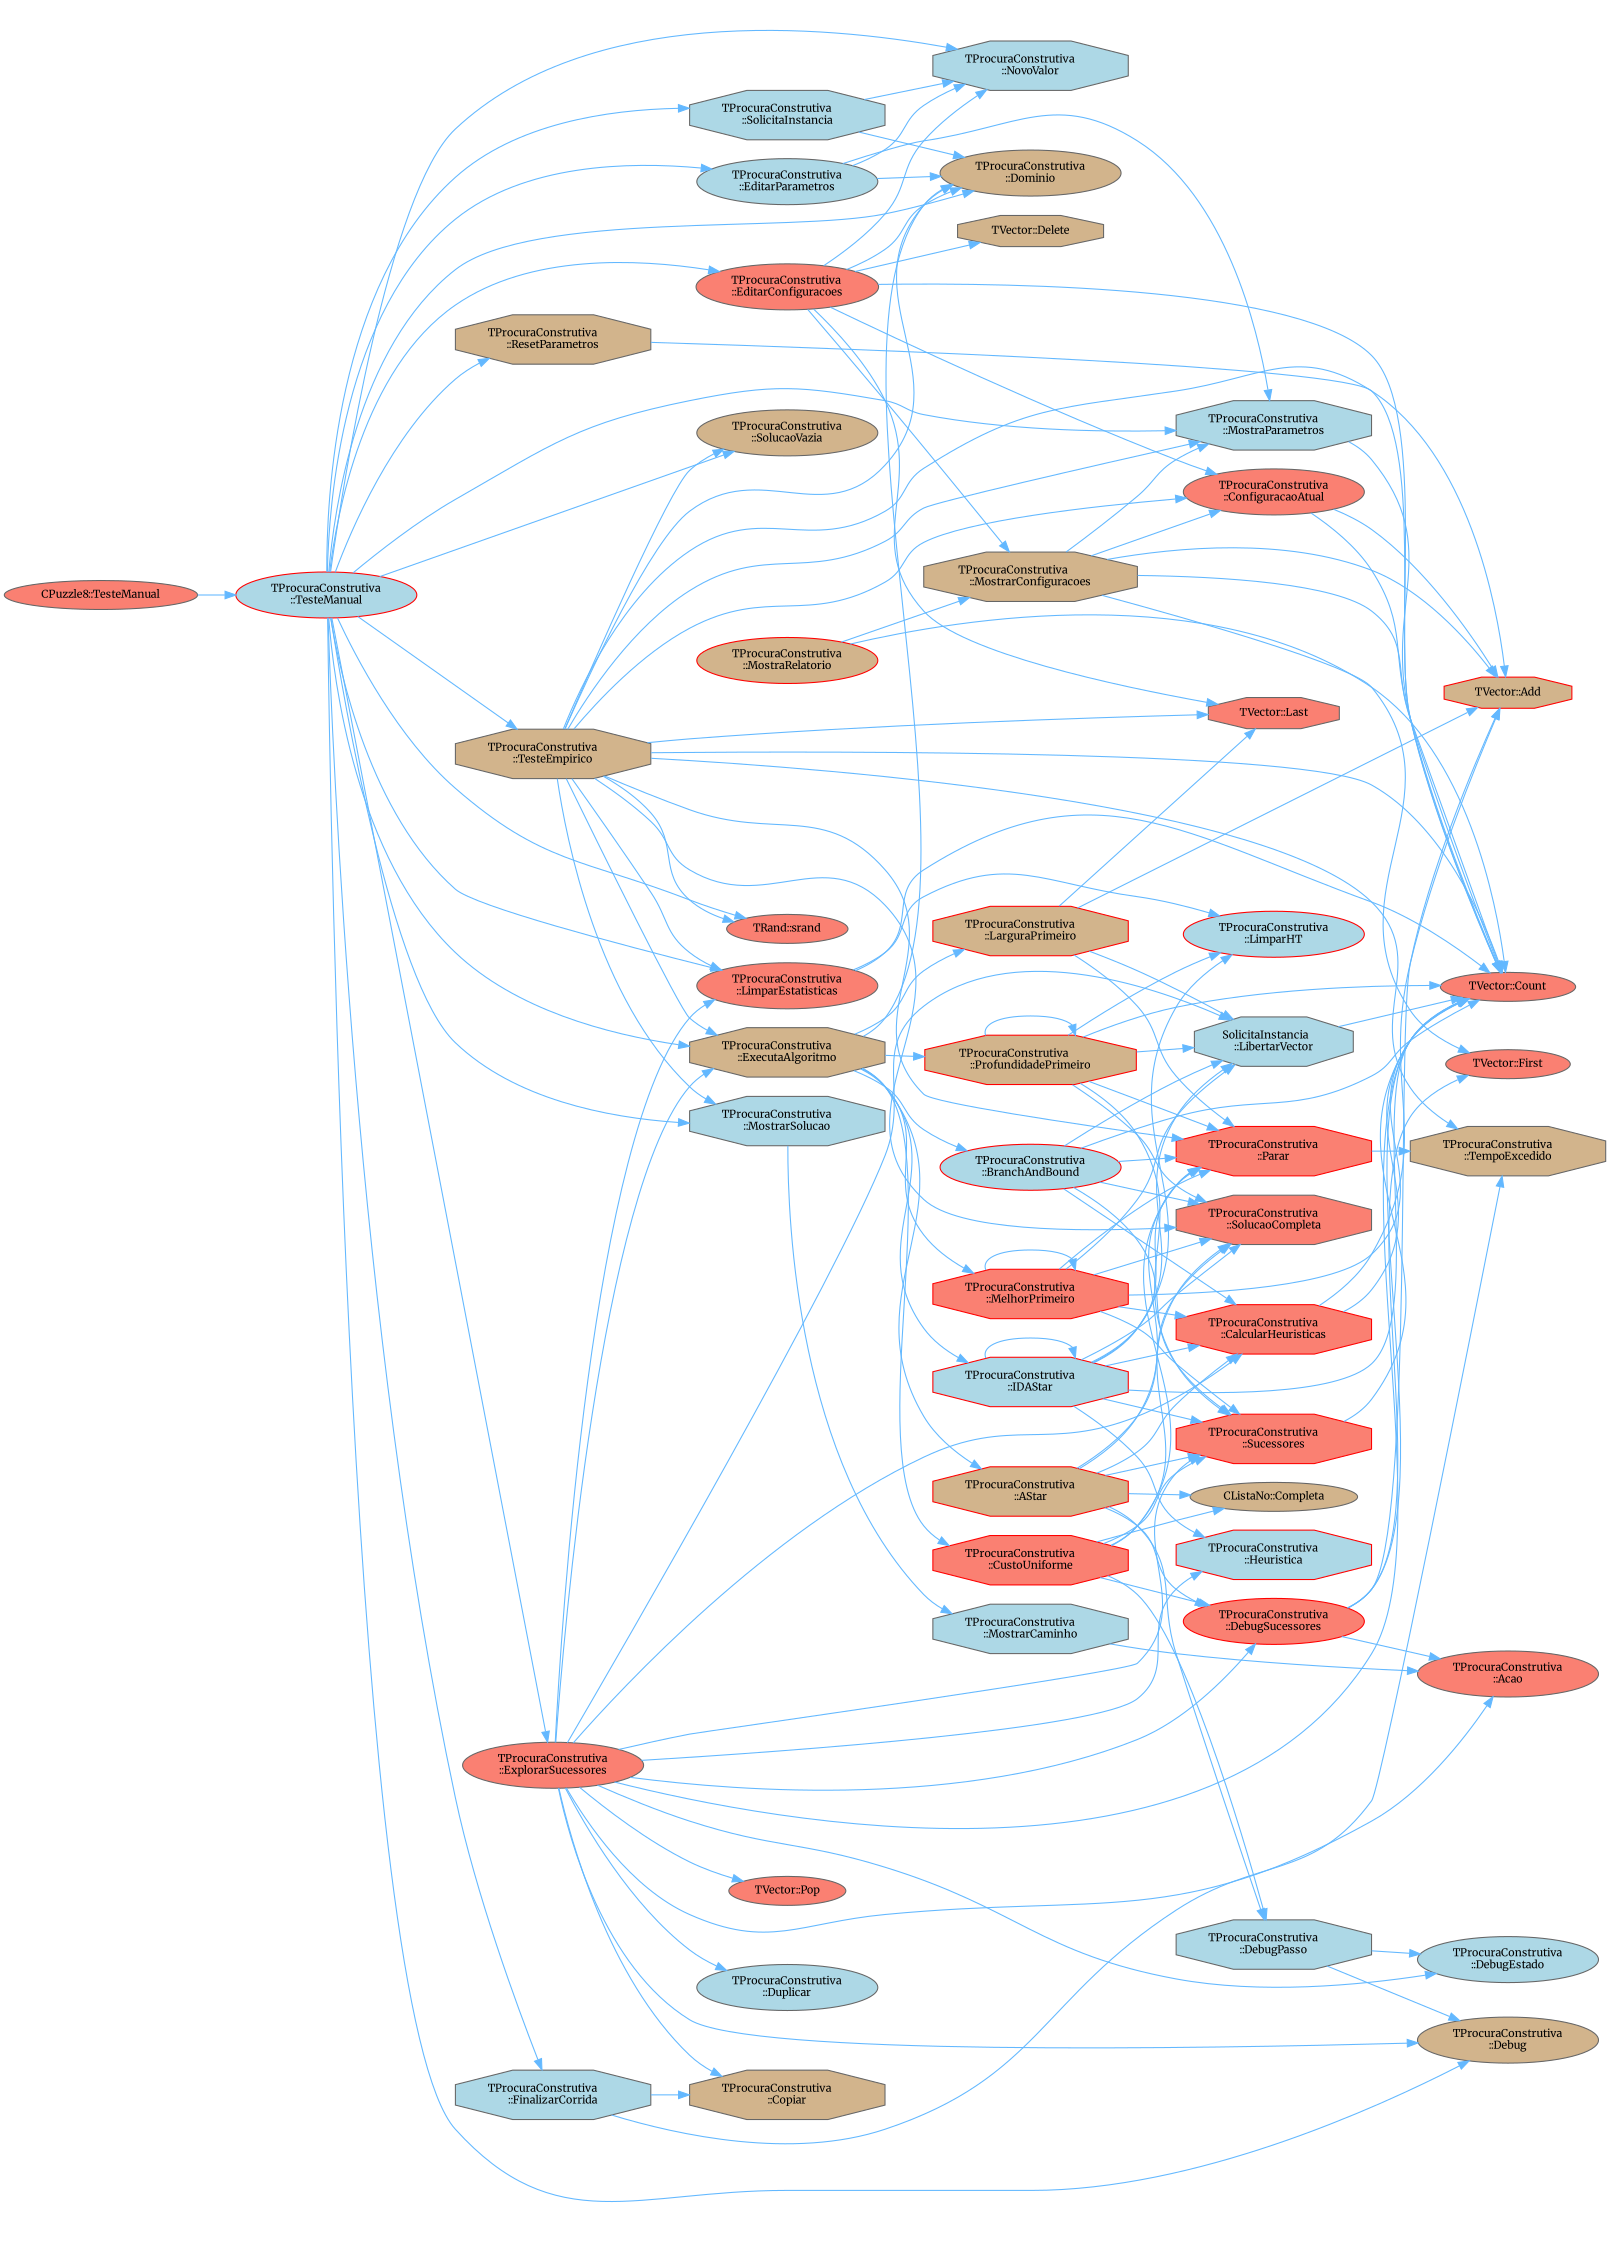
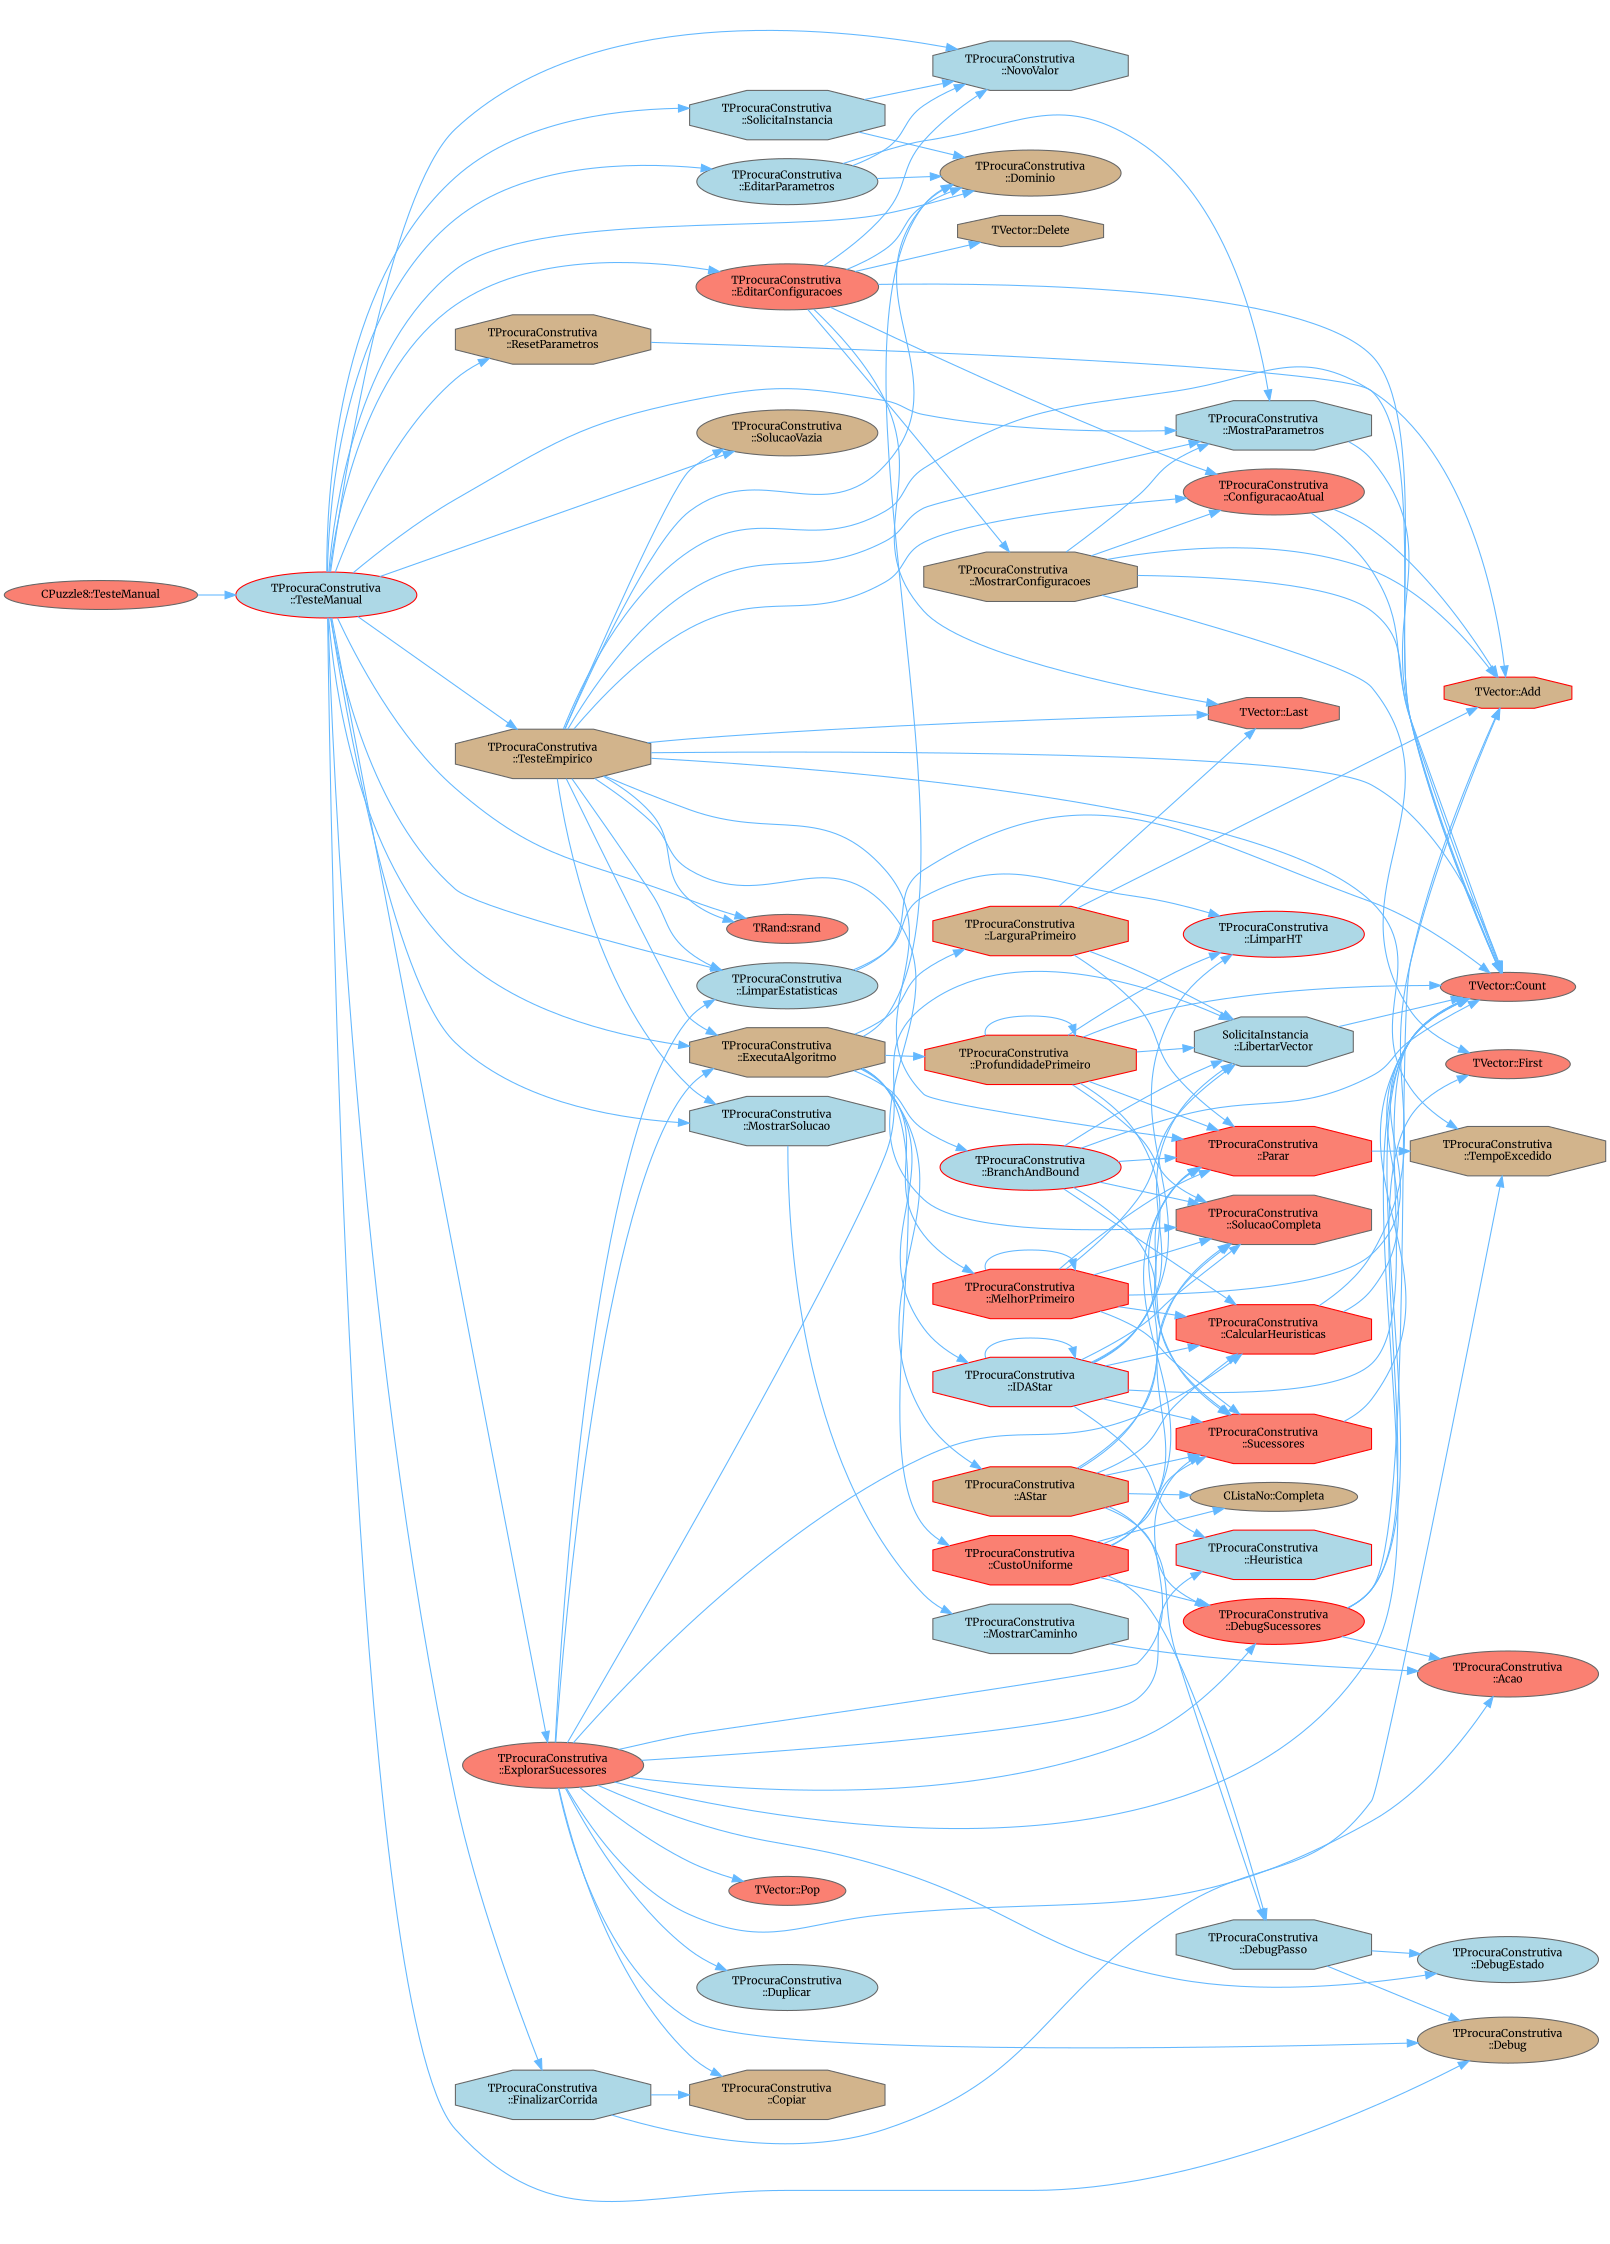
node "TProcuraConstrutiva ::MostraRelatorio": removed
node "TProcuraConstrutiva ::LimparEstatisticas": fillcolor salmon -> lightblue
